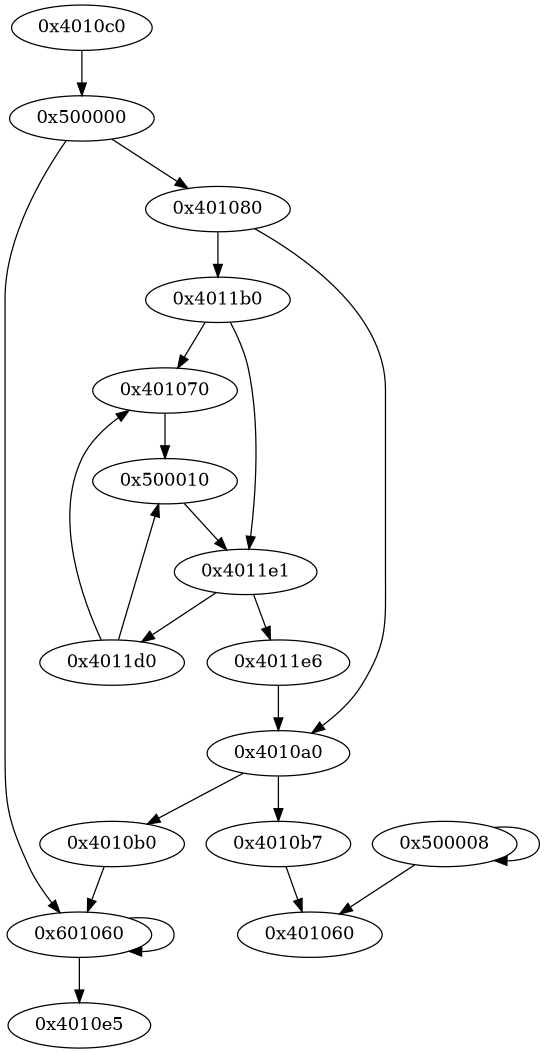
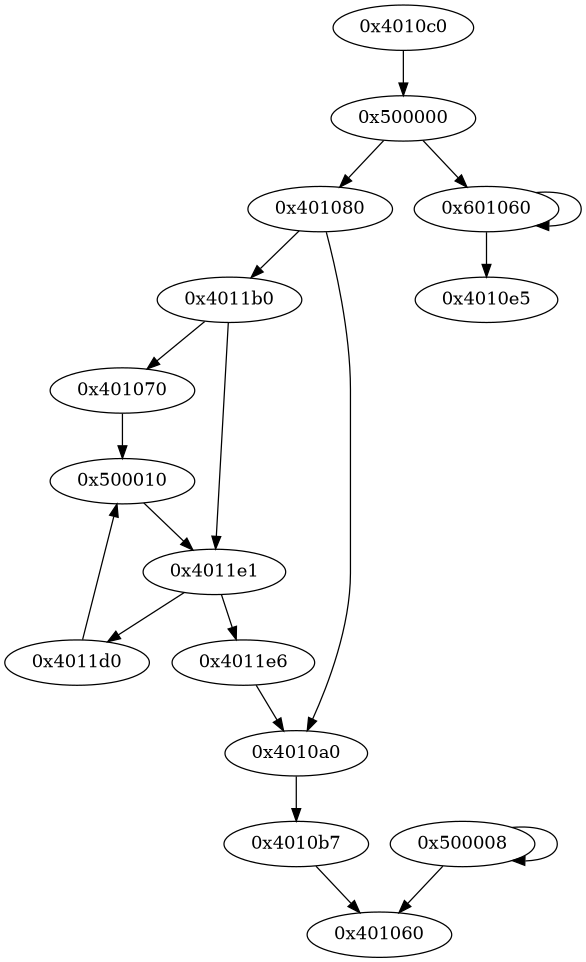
edge "0x4011d0" -> "0x401070": removed
node "0x4010b0": removed
